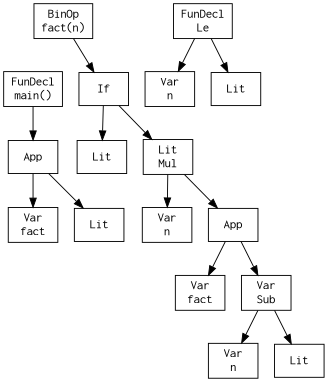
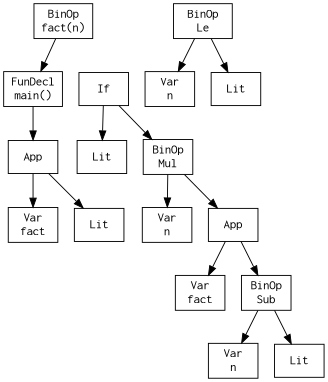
node "FunDecl Le": label "FunDecl Le" -> "BinOp Le"
edge "BinOp fact(n)" -> "If": now "BinOp fact(n)" -> "FunDecl main()"
node "Lit Mul": label "Lit Mul" -> "BinOp Mul"
node "Var Sub": label "Var Sub" -> "BinOp Sub"
